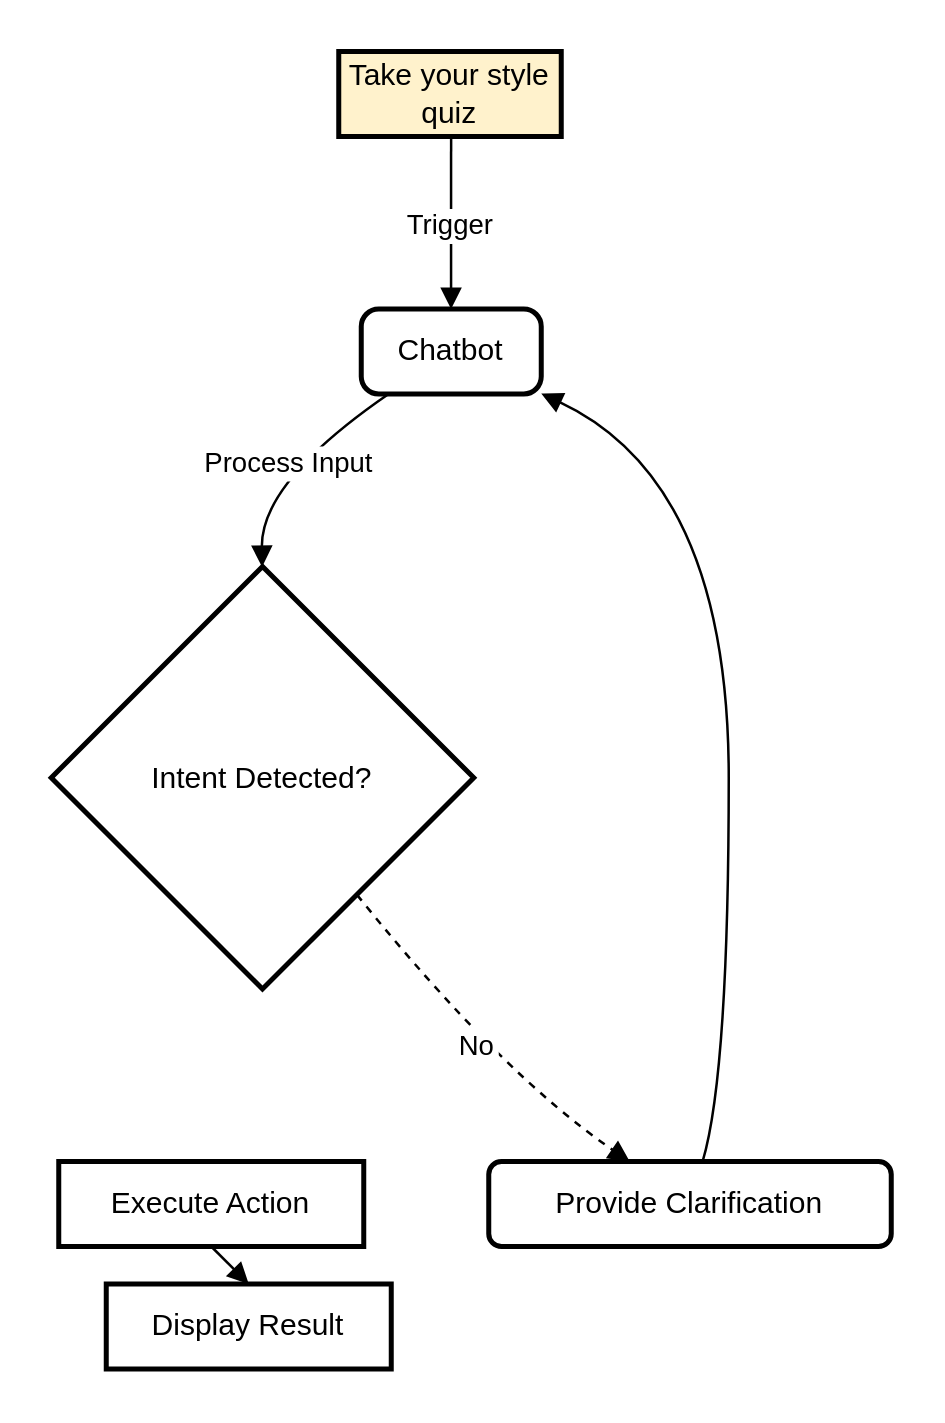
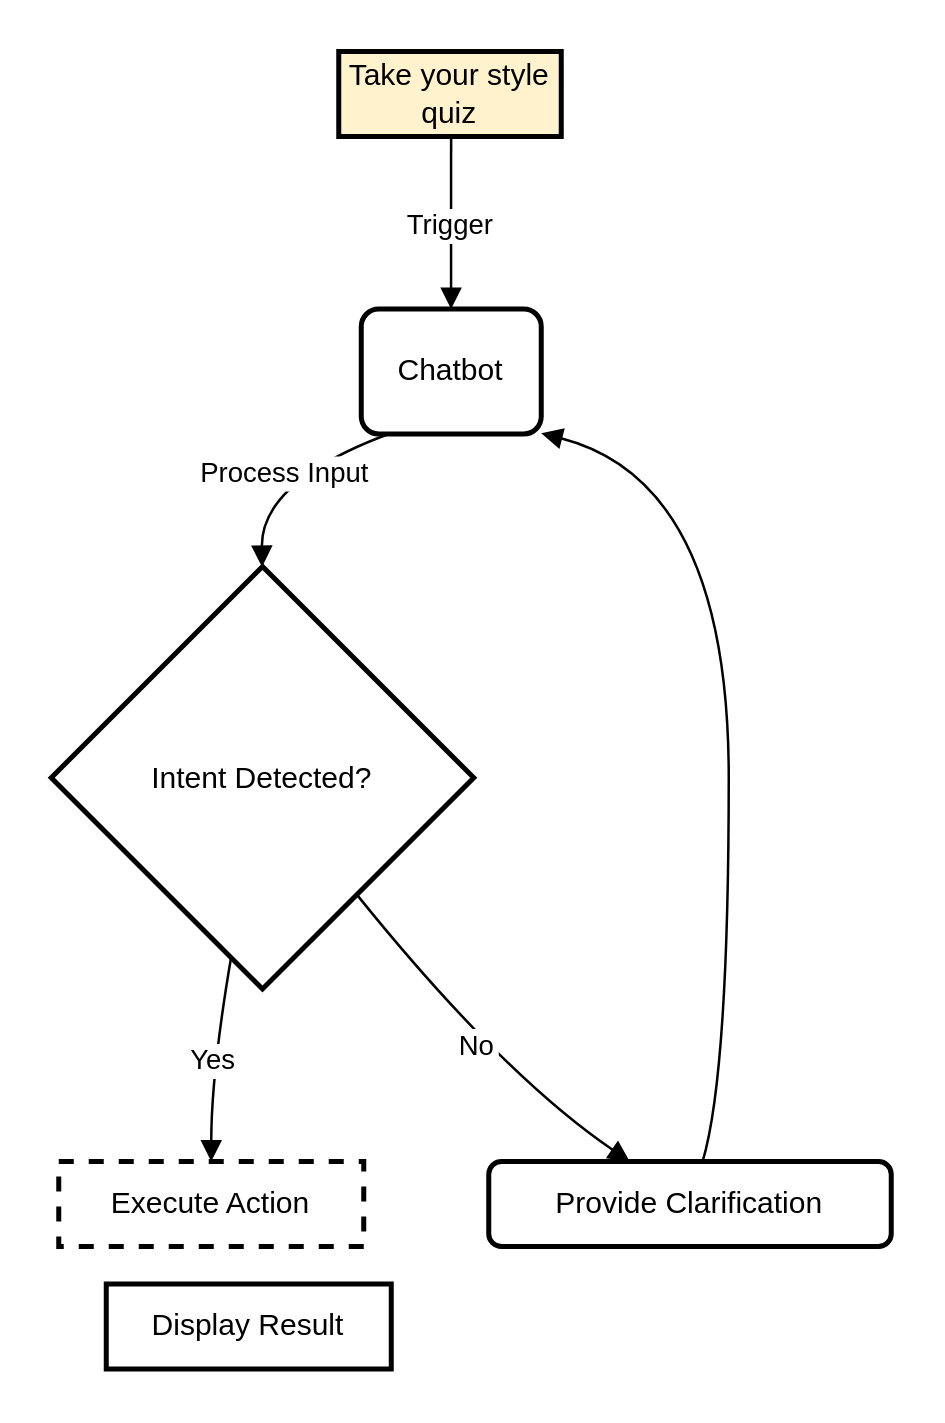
node "Chatbot": size 180x85 -> 180x125
edge "Intent Detected?" -> "Provide Clarification": style dashed -> solid
edge "Intent Detected?" -> "Execute Action": added, label "Yes"
node "Execute Action": style solid -> dashed
edge "Execute Action" -> "Display Result": removed
